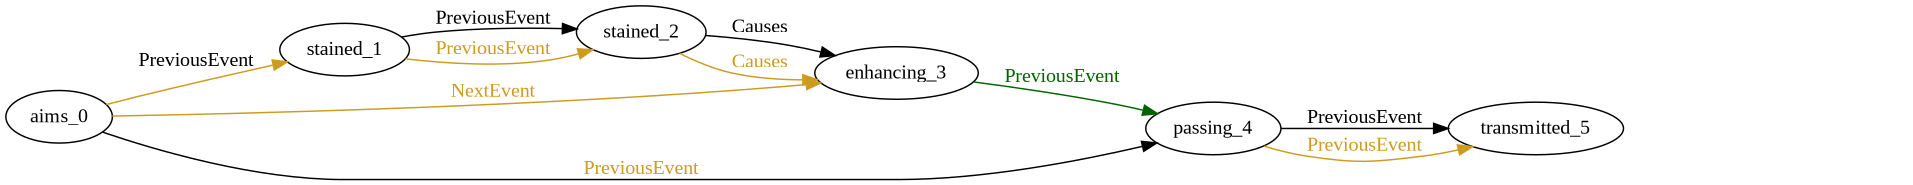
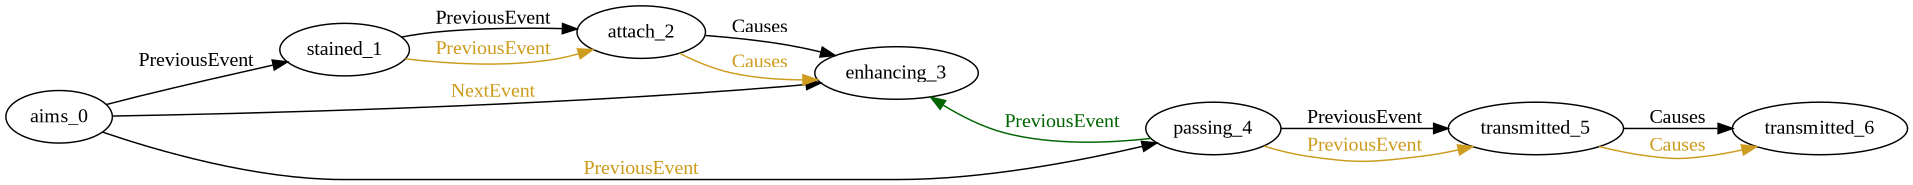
node "stained_2": label "stained_2" -> "attach_2"
edge "aims_0" -> "stained_1": color goldenrod3 -> Black
edge "enhancing_3" -> "passing_4": reversed
edge "aims_0" -> "enhancing_3": color goldenrod3 -> Black
node "transmitted_6": added
